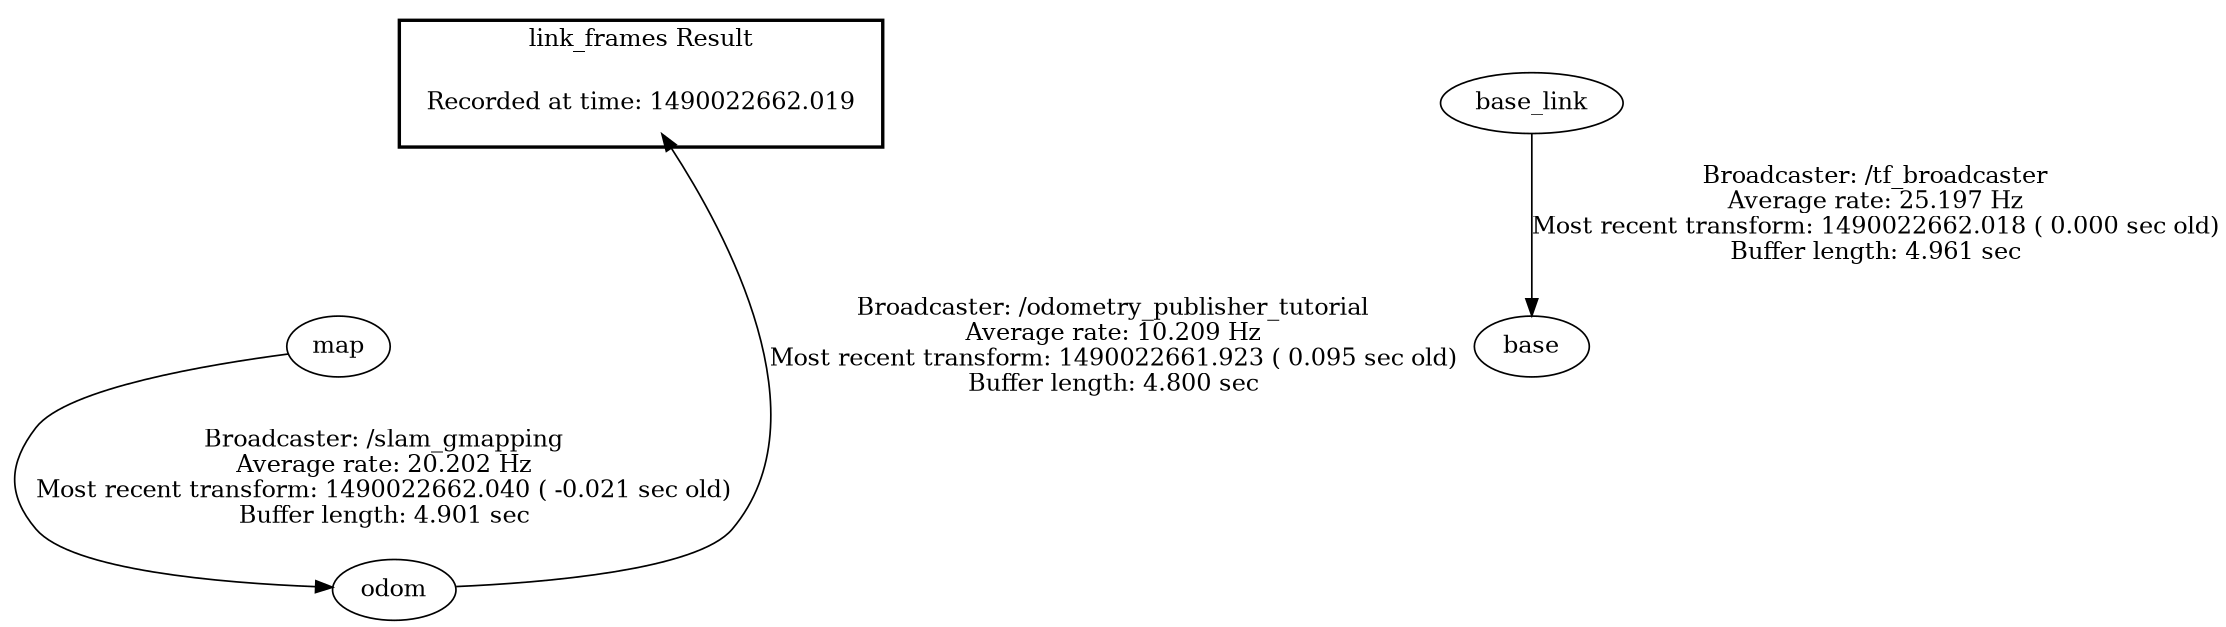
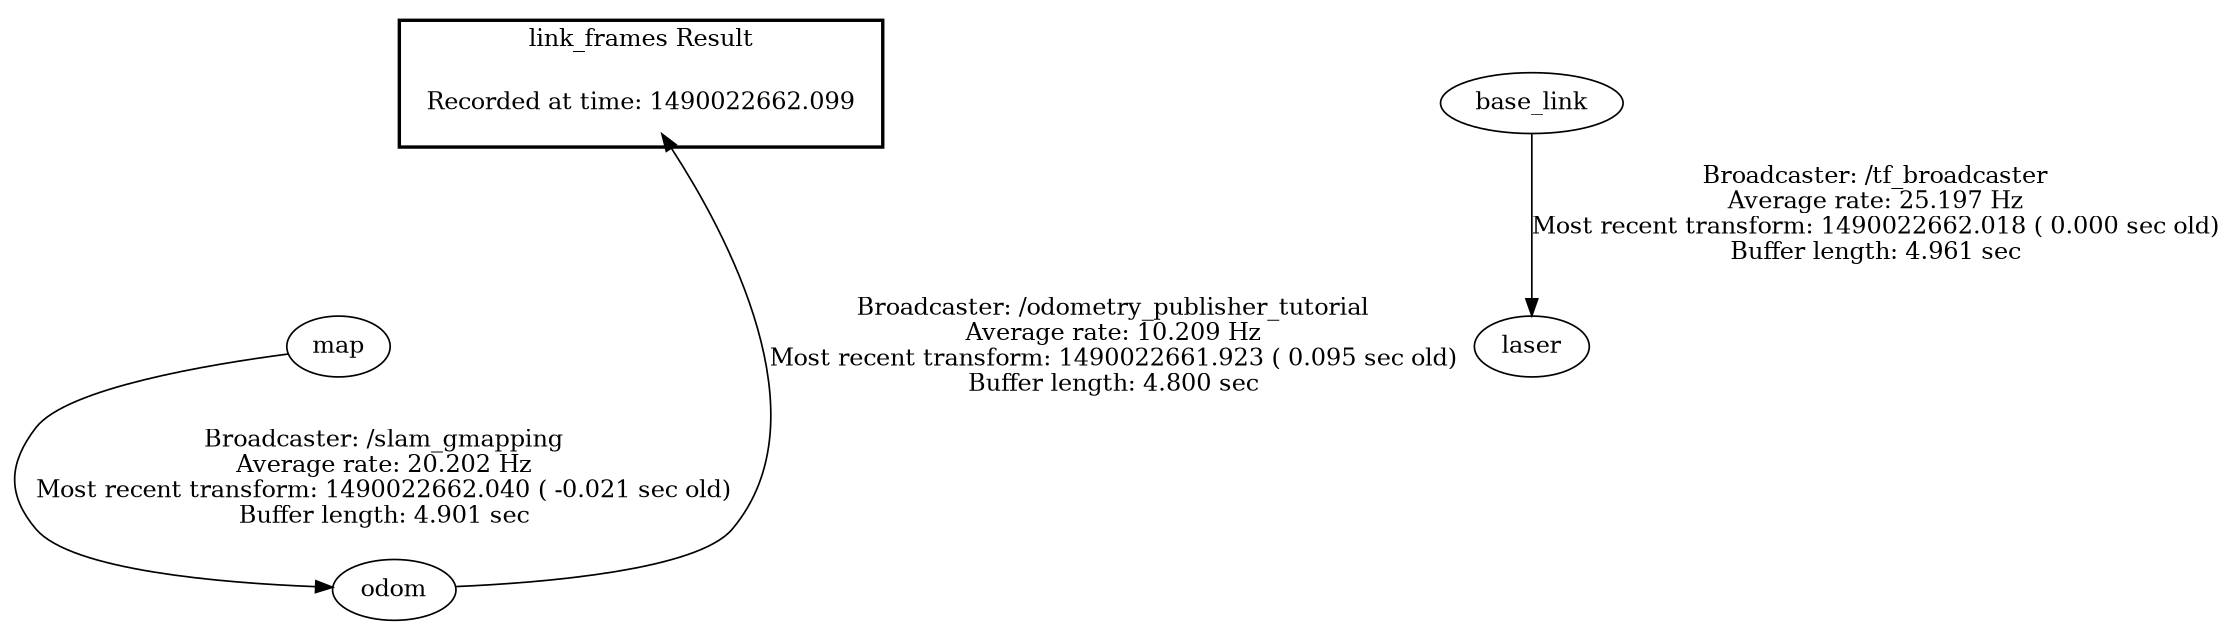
node "Recorded at time: 1490022662.019": label "Recorded at time: 1490022662.019" -> "Recorded at time: 1490022662.099"
node "base": label "base" -> "laser"
